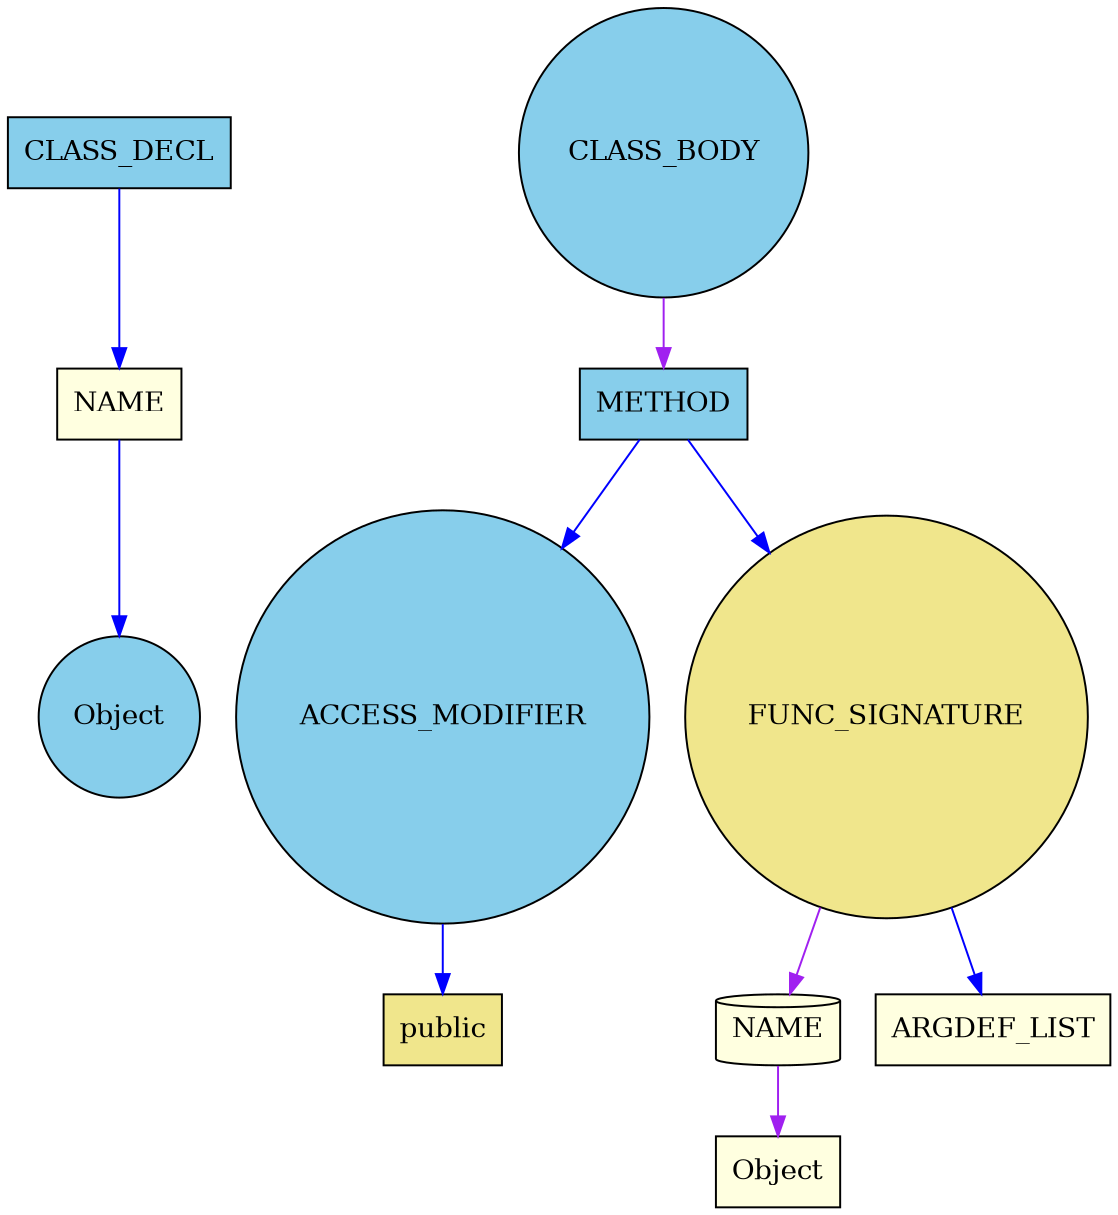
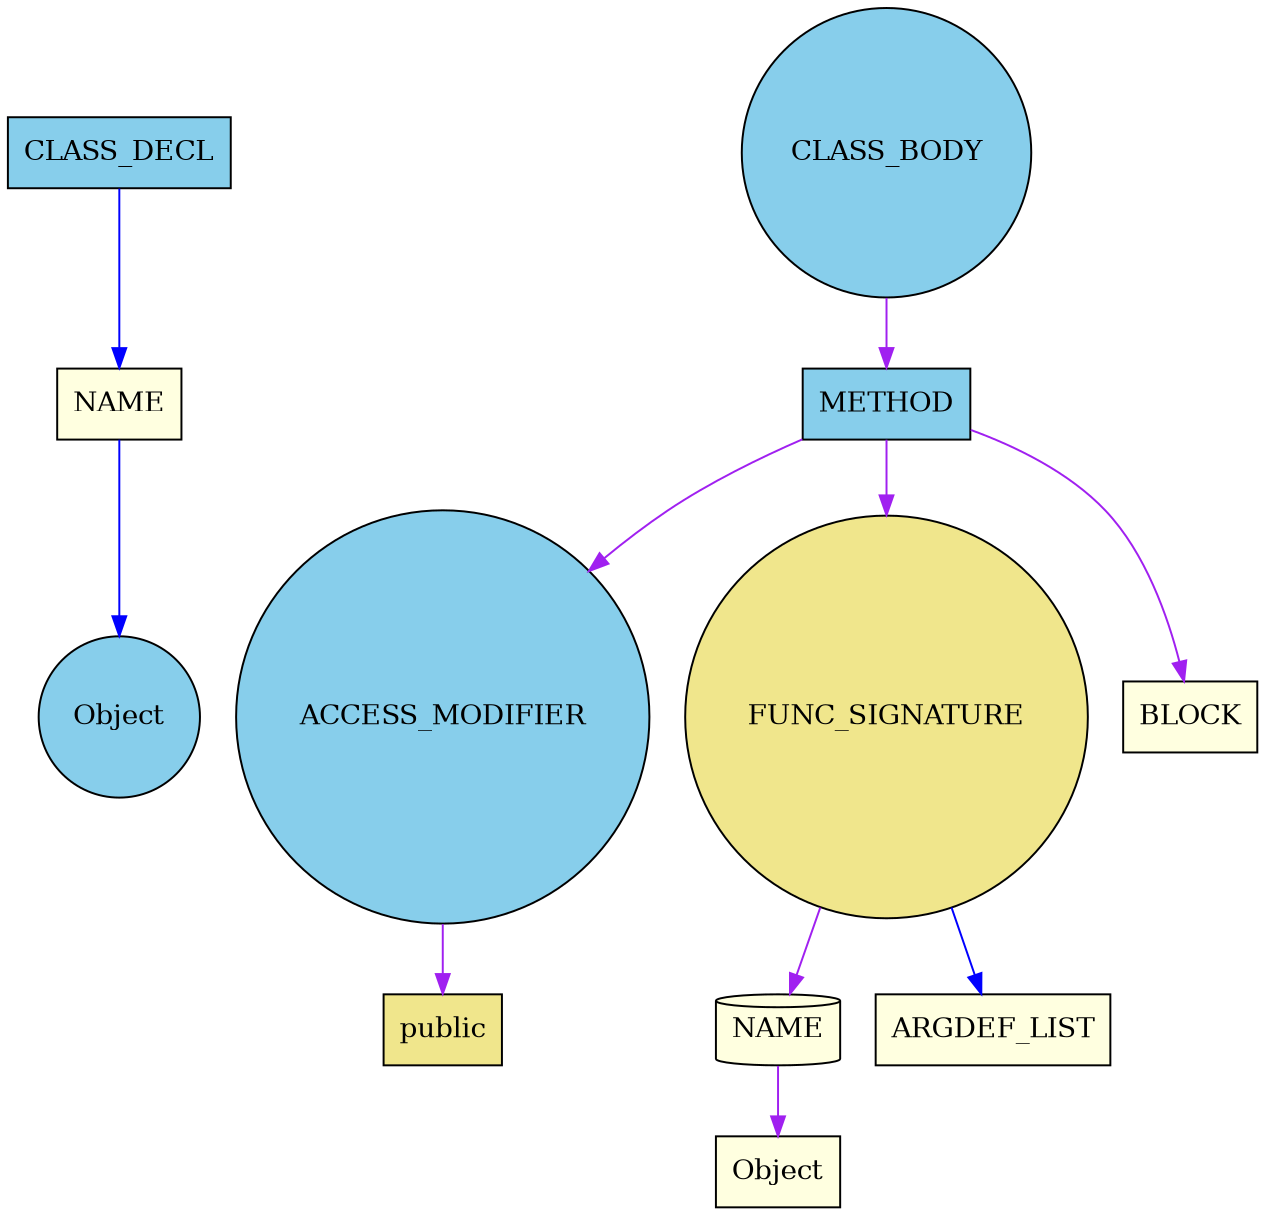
edge "METHOD" -> "ACCESS_MODIFIER": color blue -> purple
edge "METHOD" -> "FUNC_SIGNATURE": color blue -> purple
node "BLOCK": added
edge "ACCESS_MODIFIER" -> "public": color blue -> purple
